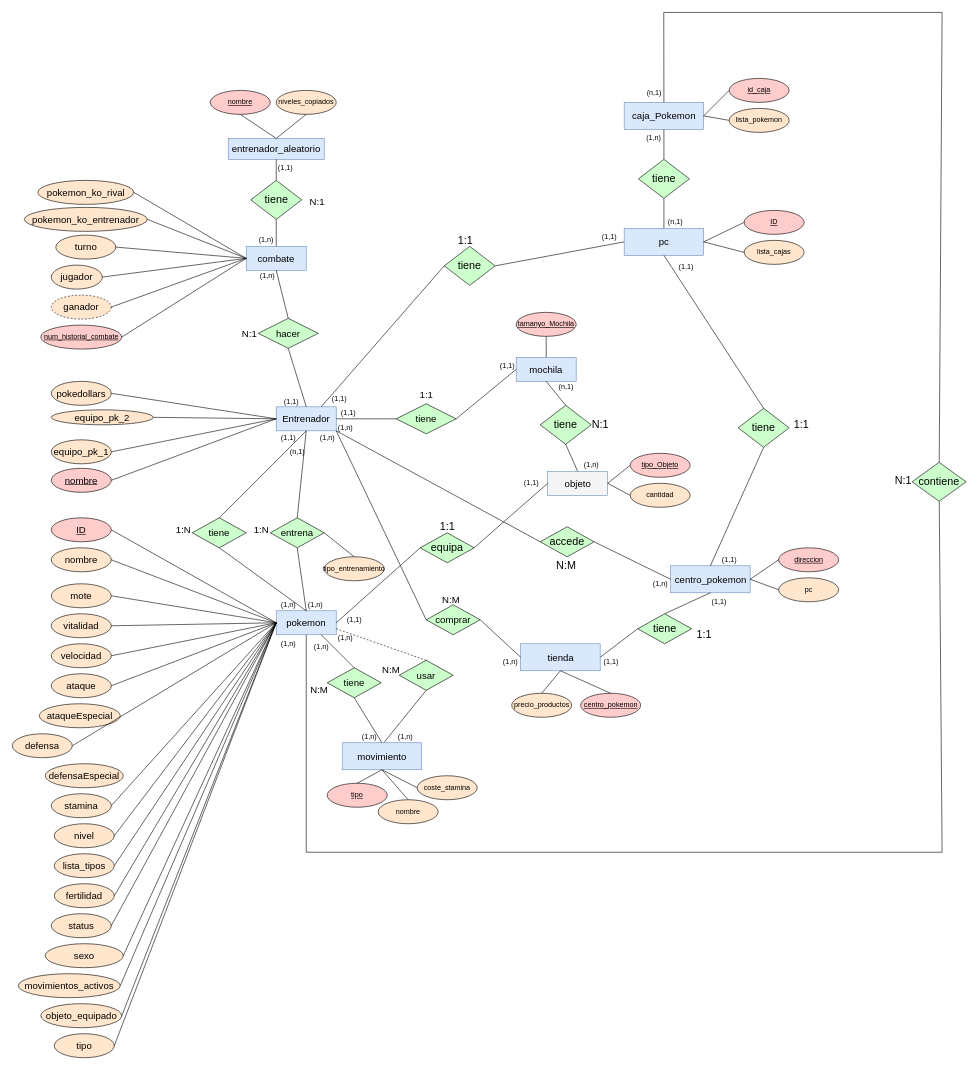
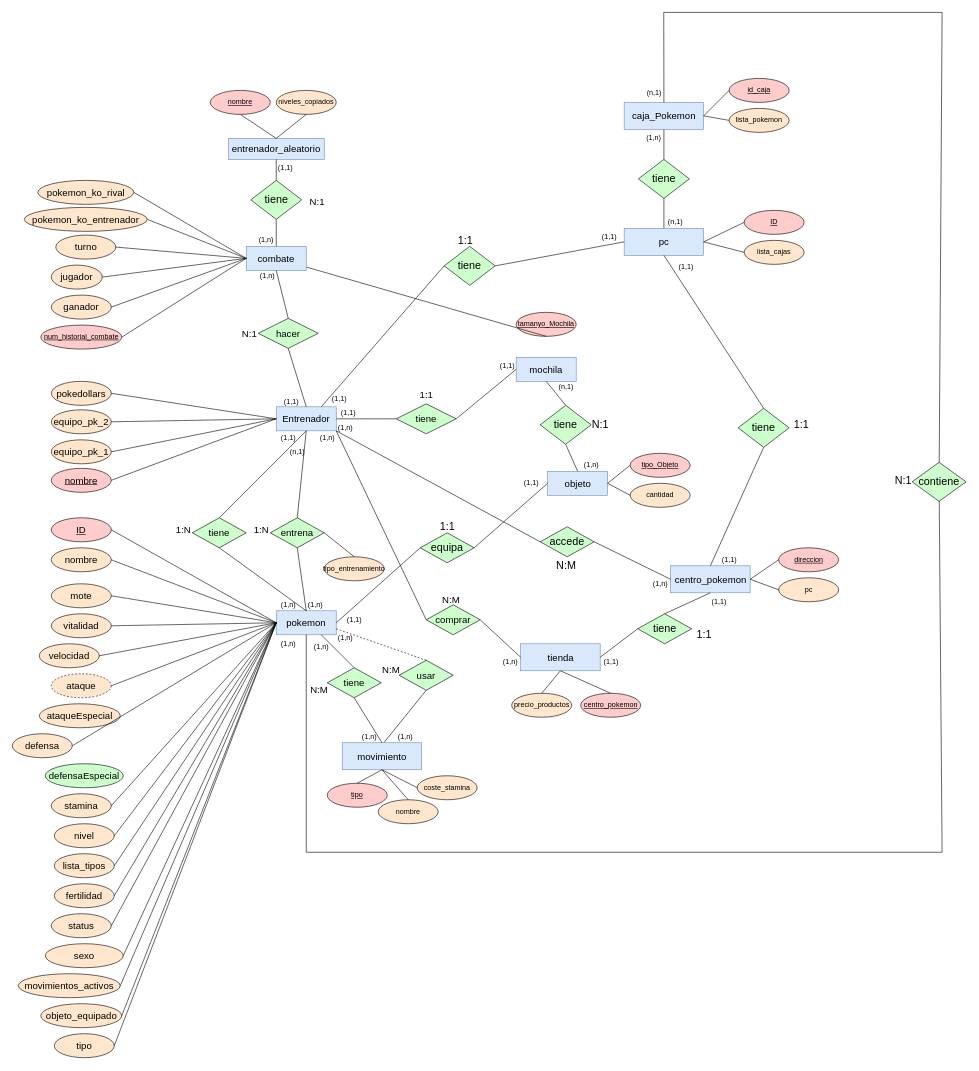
node "ganador": style dashed -> solid
edge "tamanyo_Mochila" -- "mochila": now "tamanyo_Mochila" -- "combate"
node "equipo_pk_2": size 102x15 -> 60x24
node "objeto": fillcolor #f5f5f5 -> #dae8fc
node "velocidad": moved (81, 656) -> (69, 656)
node "ataque": style solid -> dashed
node "defensaEspecial": fillcolor #ffe6cc -> #ccffcc
